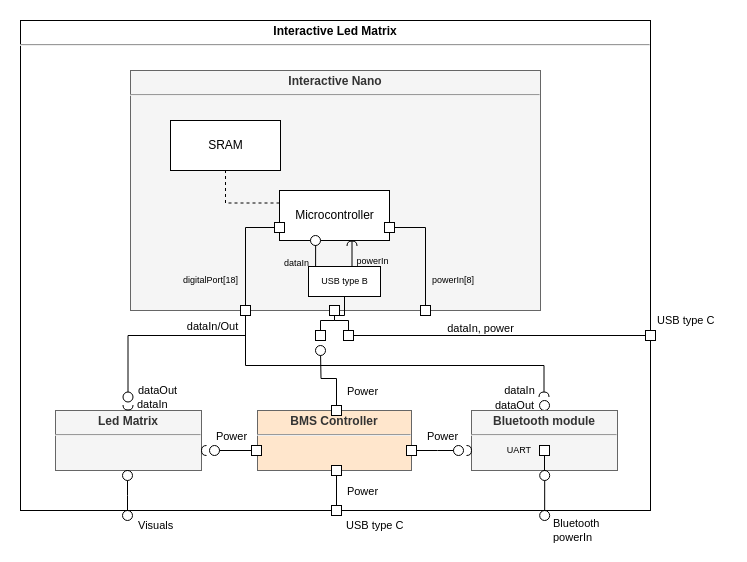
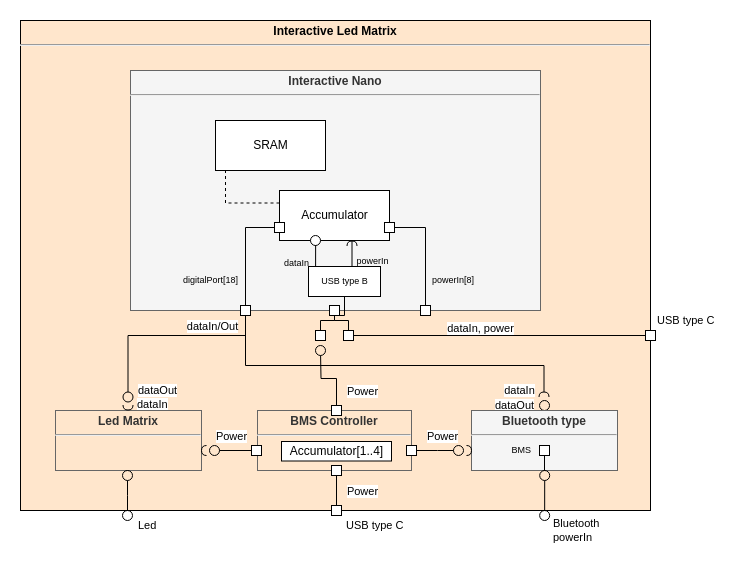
node "Interactive Led Matrix": fillcolor #ffffff -> #ffe6cc
node "SRAM": moved (226, 146) -> (271, 146)
node "Microcontroller": label "Microcontroller" -> "Accumulator"
node "Bluetooth module": label "Bluetooth module" -> "Bluetooth type"
node "Led Matrix": fillcolor #f5f5f5 -> #ffe6cc
node "Accumulator[1..4]": added
node "UART": label "UART" -> "BMS"
node "Visuals": label "Visuals" -> "Led"
